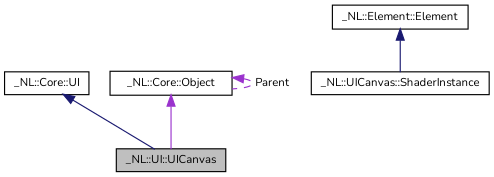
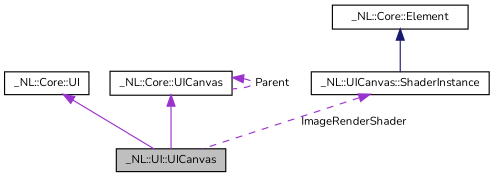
node "_NL::Element::Element": label "_NL::Element::Element" -> "_NL::Core::Element"
node "_NL::Core::Object": label "_NL::Core::Object" -> "_NL::Core::UICanvas"
edge "_NL::UI::UICanvas" -> "_NL::UICanvas::ShaderInstance": added, label "ImageRenderShader"
edge "_NL::UI::UICanvas" -> "_NL::Core::UI": color midnightblue -> darkorchid3
